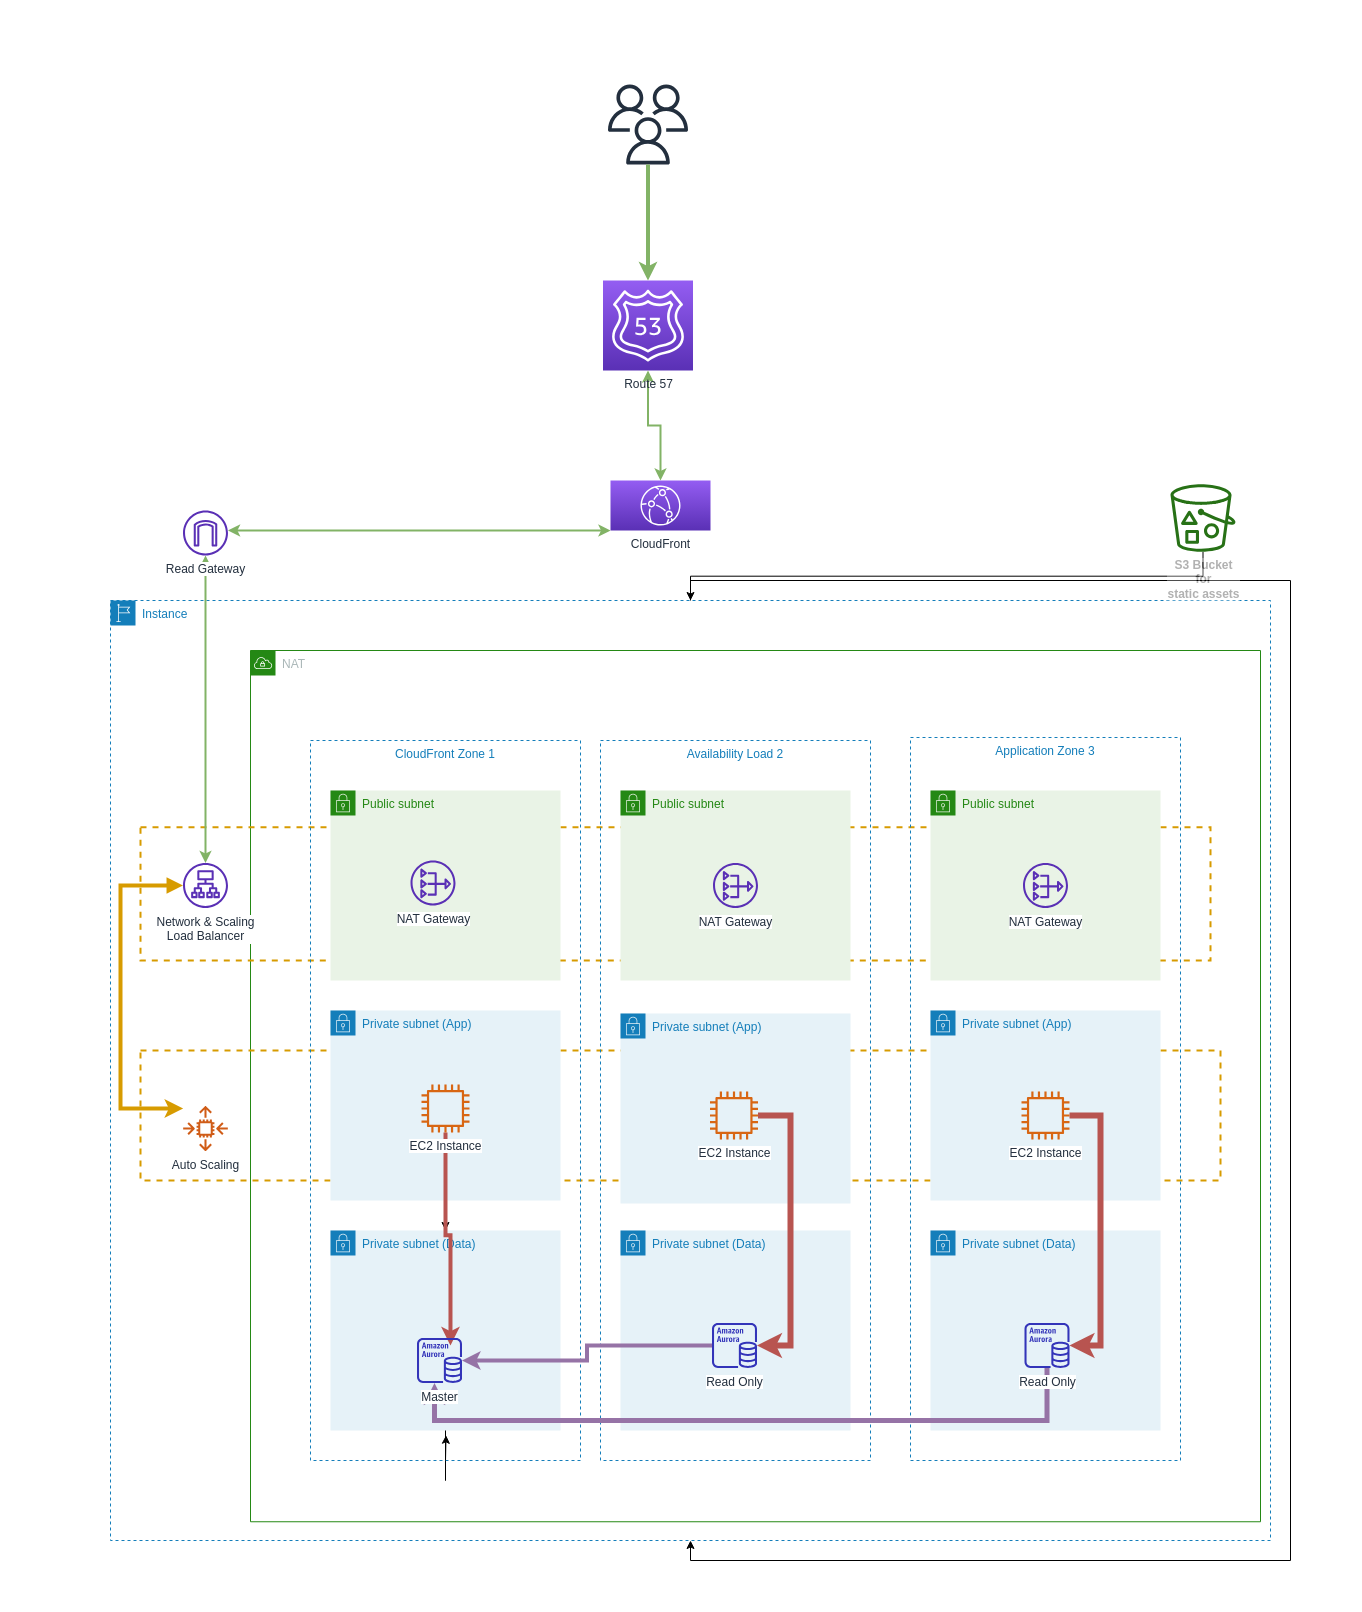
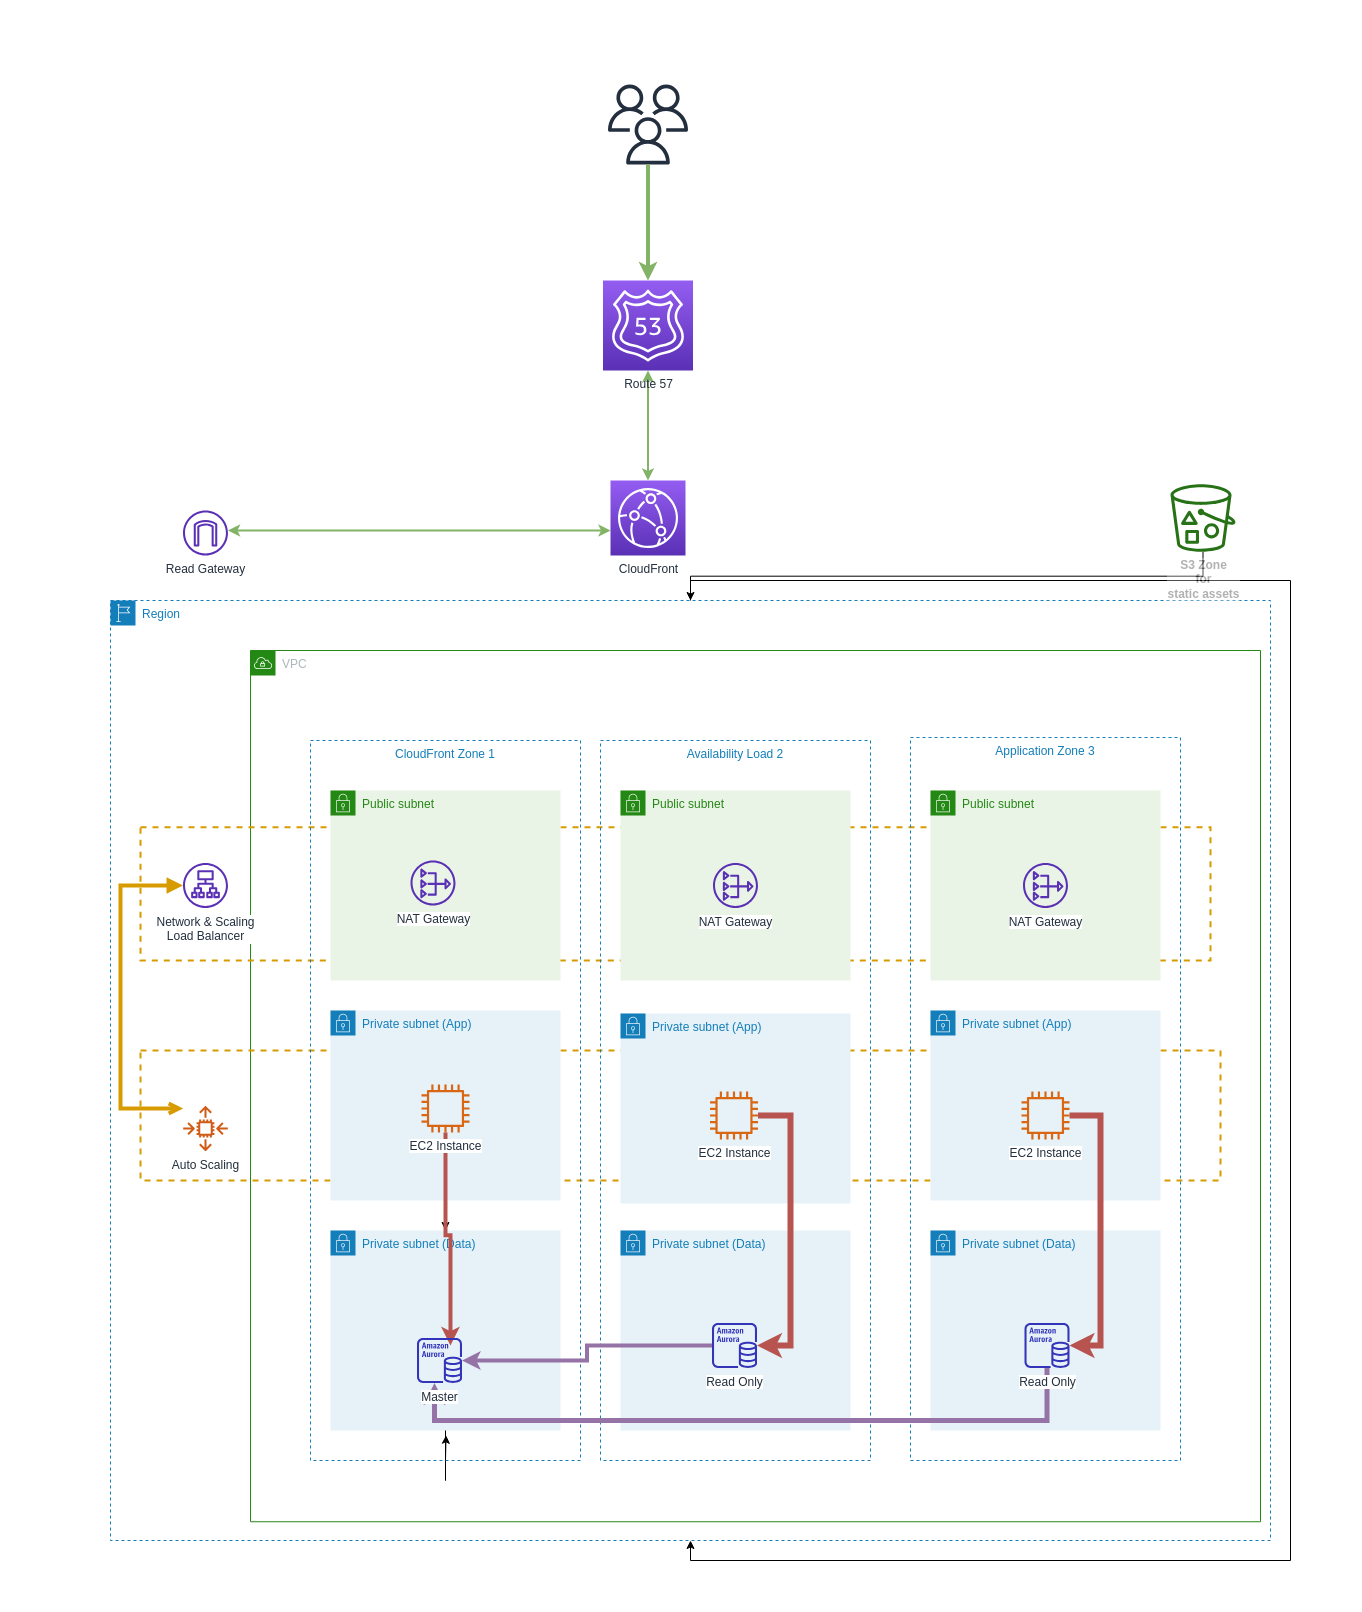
node "CloudFront": size 100x50 -> 75x75
node "S3 Bucket for static assets": label "S3 Bucket for static assets" -> "S3 Zone for static assets"
node "Instance": label "Instance" -> "Region"
node "NAT": label "NAT" -> "VPC"
edge "Read Gateway" -- "Network & Scaling Load Balancer": removed
edge "Network & Scaling Load Balancer" -- "Auto Scaling": arrowhead classic -> open
